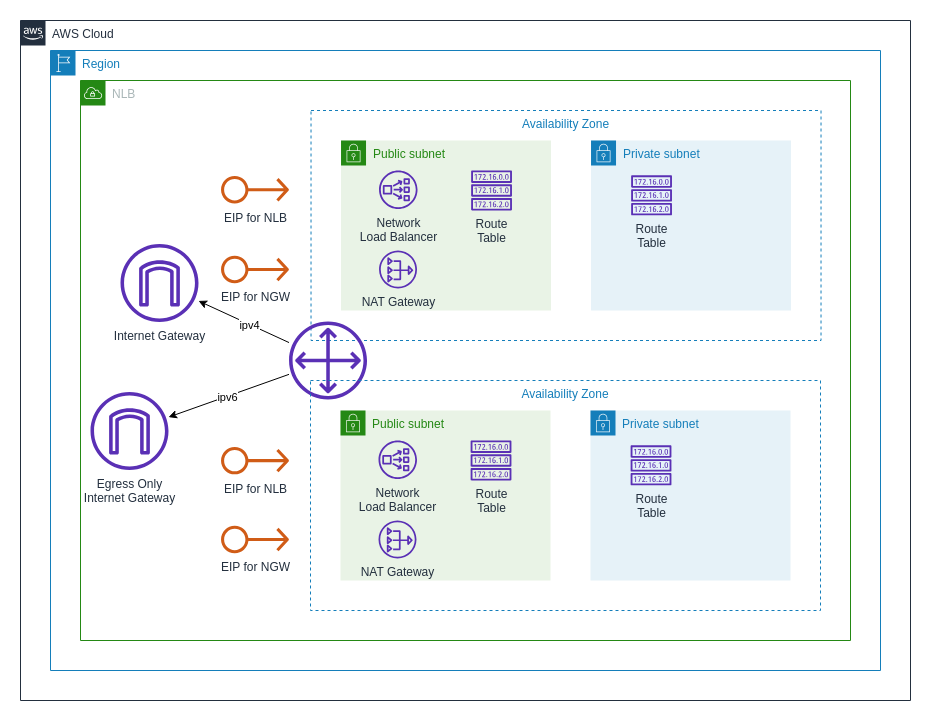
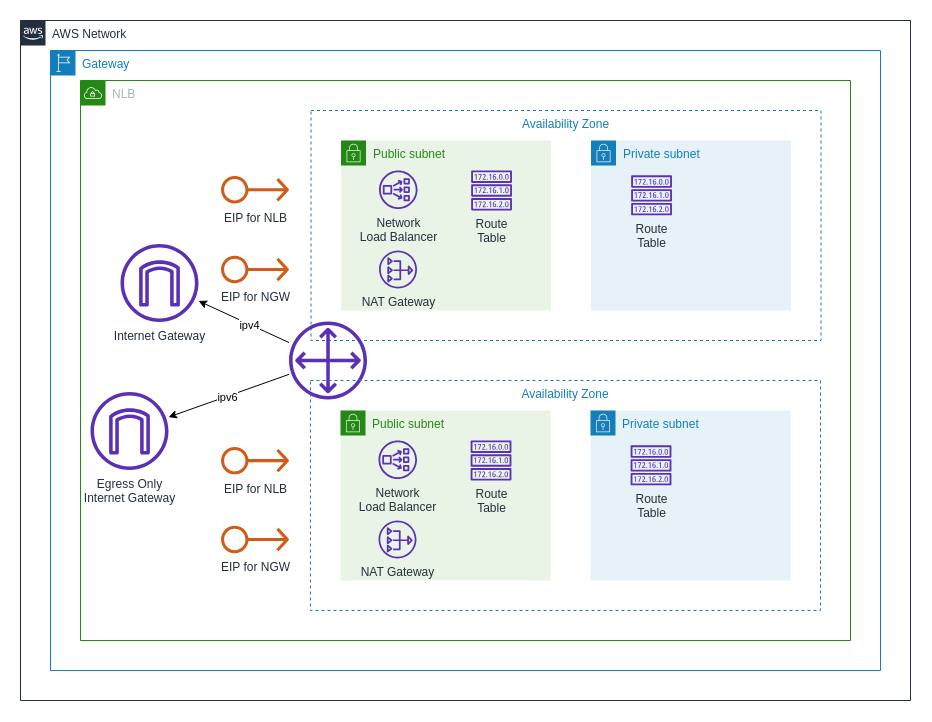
node "AWS Cloud": label "AWS Cloud" -> "AWS Network"
node "Region": label "Region" -> "Gateway"
